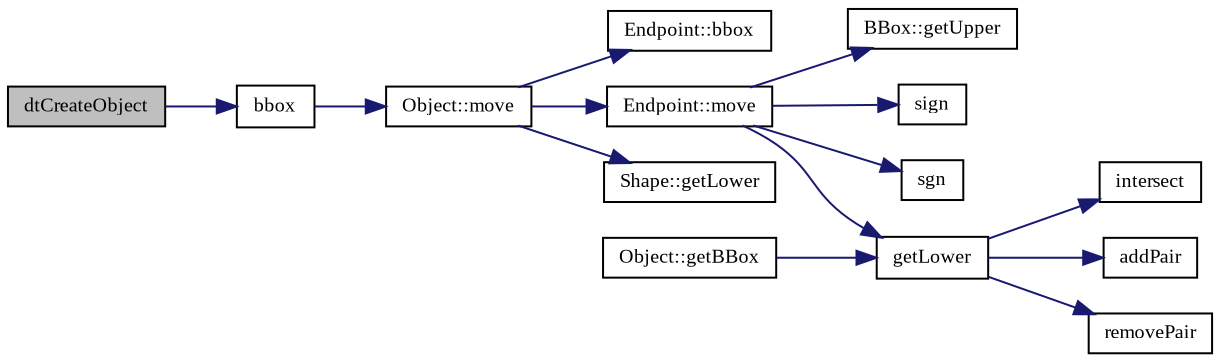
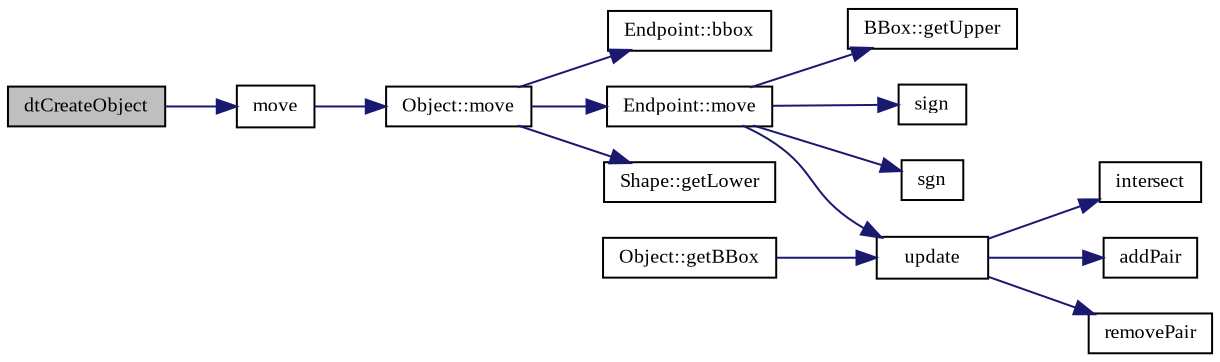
node "bbox": label "bbox" -> "move"
node "getLower": label "getLower" -> "update"
